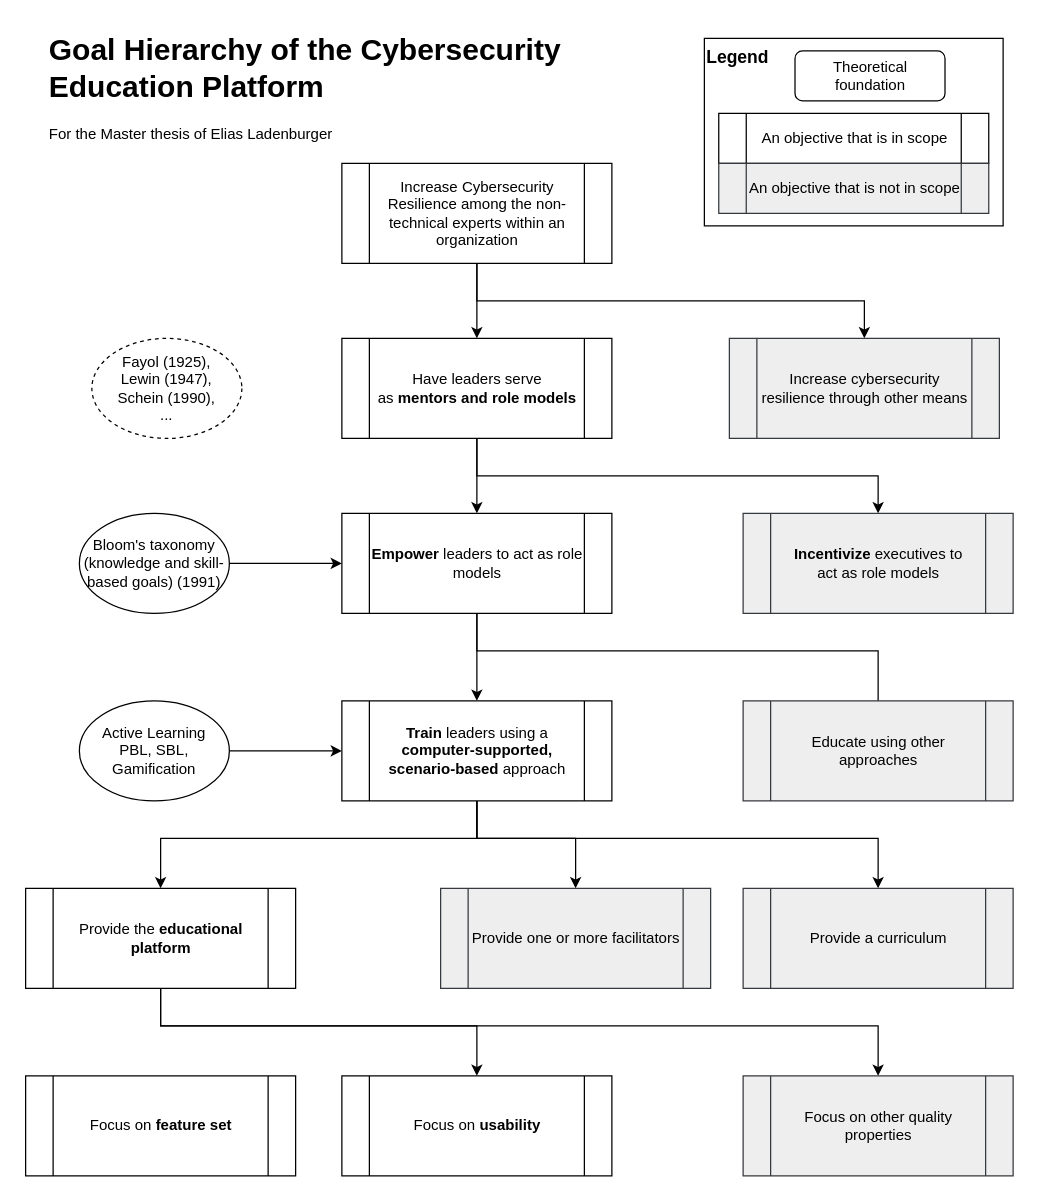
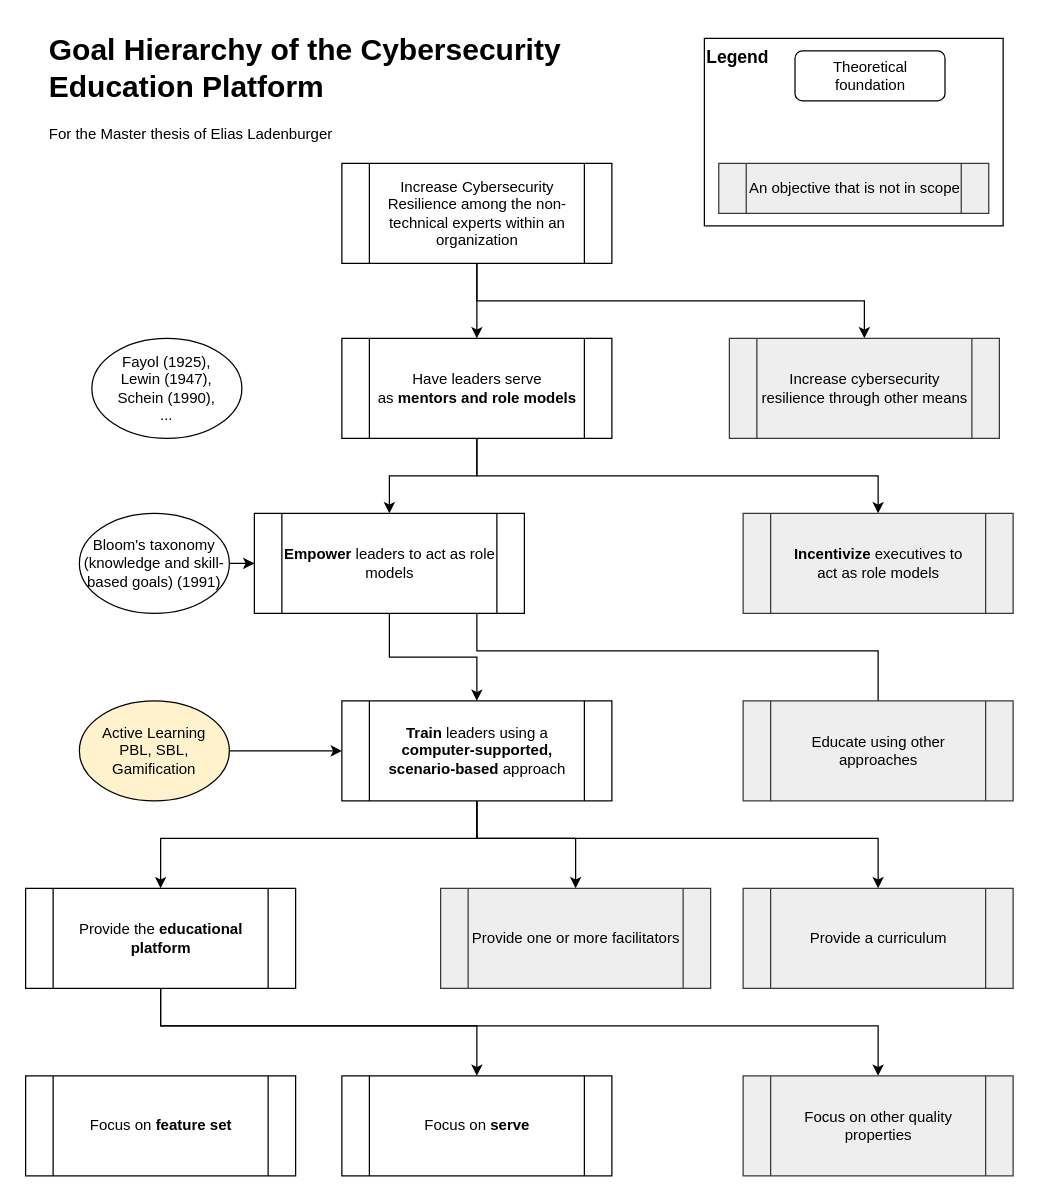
node "An objective that is in scope": removed
node "Fayol (1925), Lewin (1947), Schein (1990), ...": style dashed -> solid
node "Empower leaders to act as role models": moved (477, 563) -> (389, 563)
node "Active Learning PBL, SBL, Gamification": fillcolor #ffffff -> #fff2cc
node "Focus on usability": label "Focus on usability" -> "Focus on serve"
